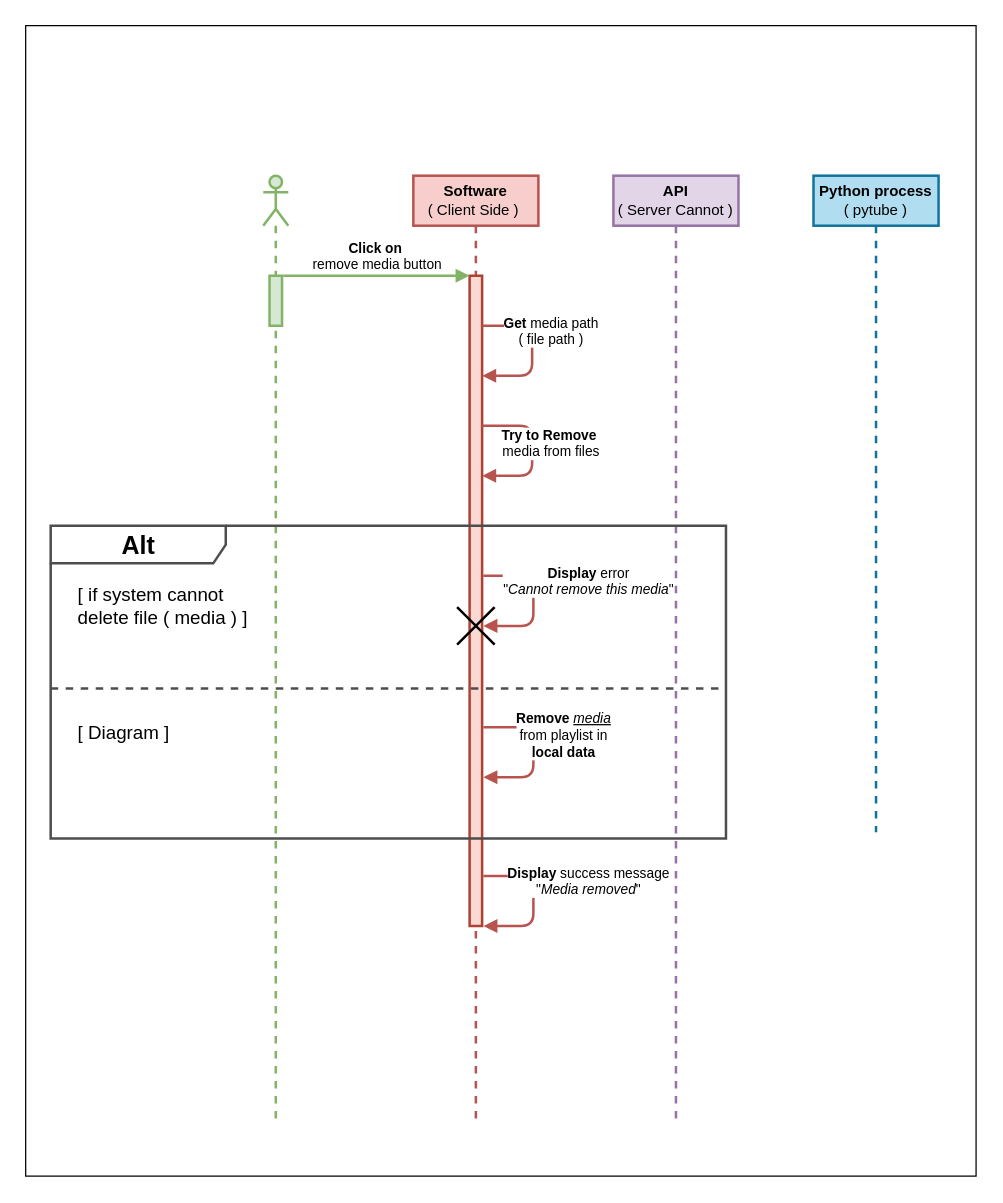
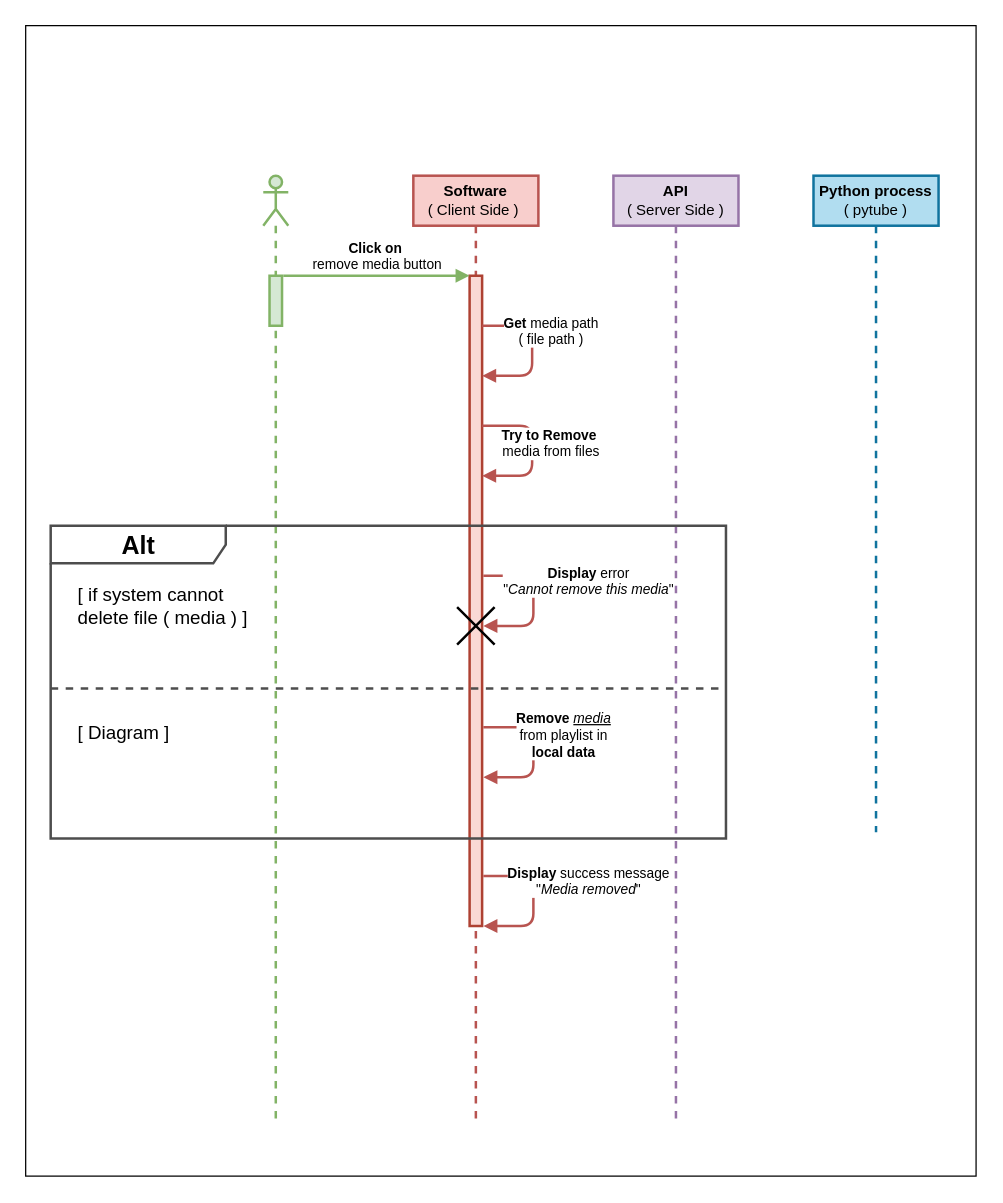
node "API ( Server Cannot )": label "API ( Server Cannot )" -> "API ( Server Side )"
